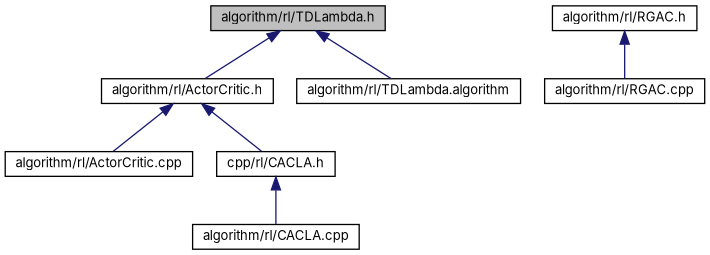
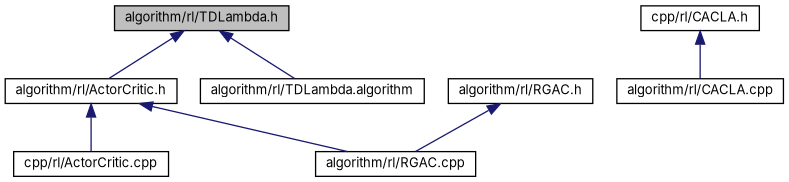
edge "cpp/rl/CACLA.h" -> "algorithm/rl/ActorCritic.h": now "algorithm/rl/RGAC.cpp" -> "algorithm/rl/ActorCritic.h"
node "algorithm/rl/ActorCritic.cpp": label "algorithm/rl/ActorCritic.cpp" -> "cpp/rl/ActorCritic.cpp"
